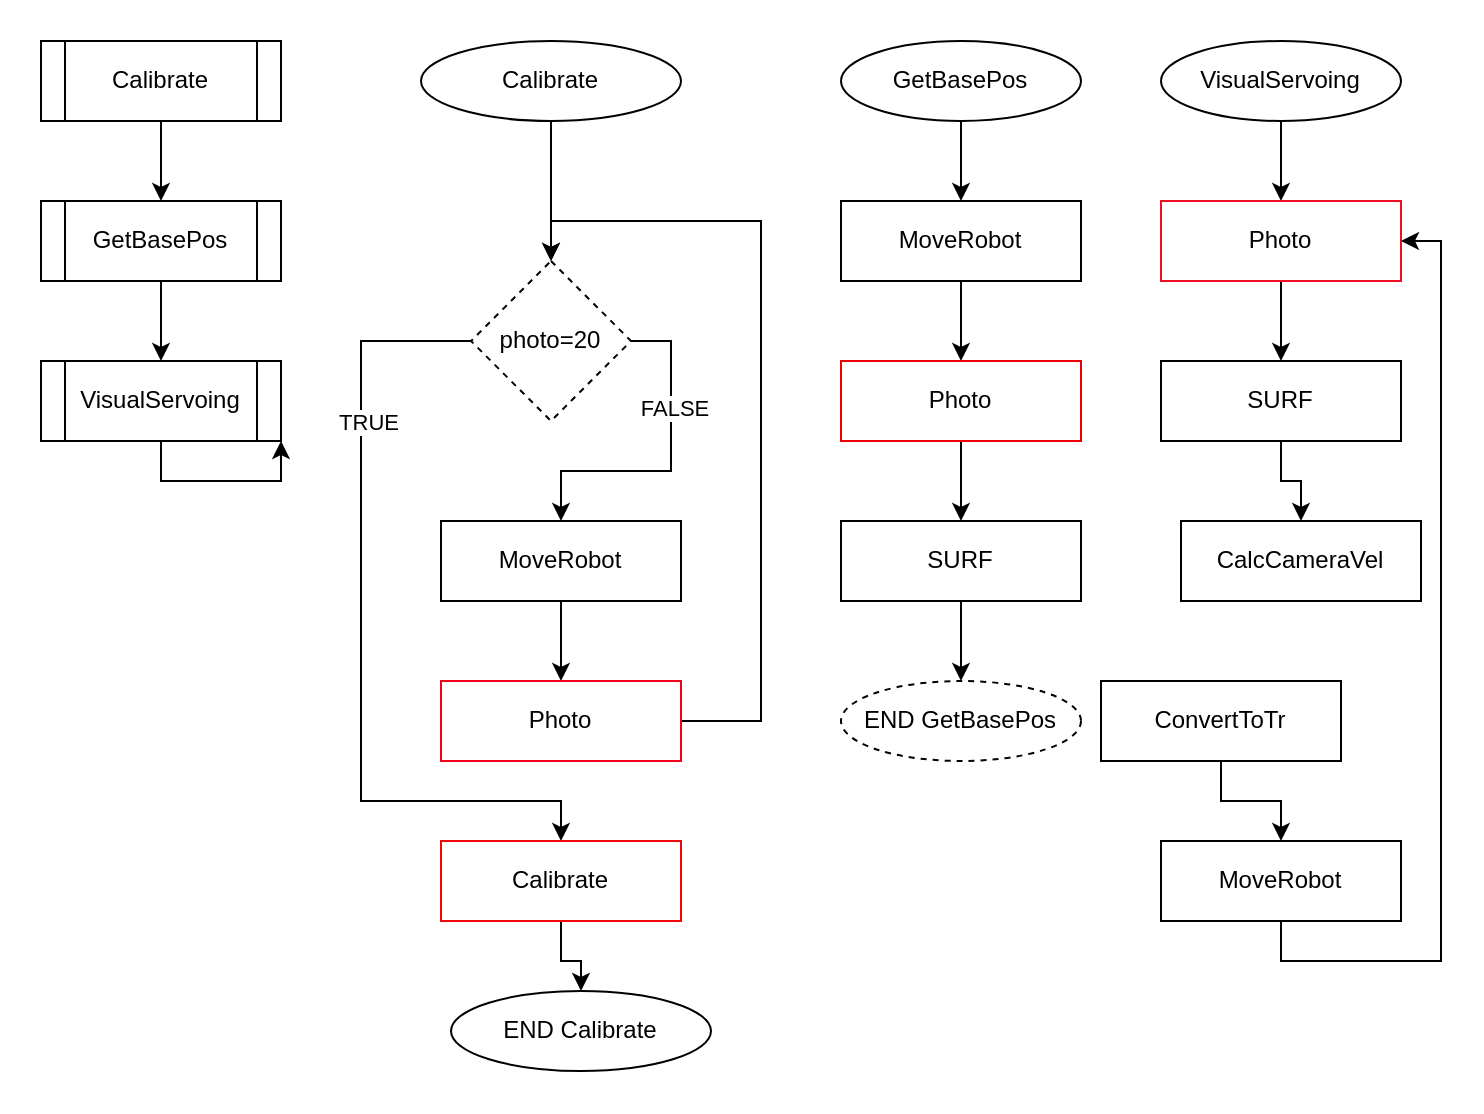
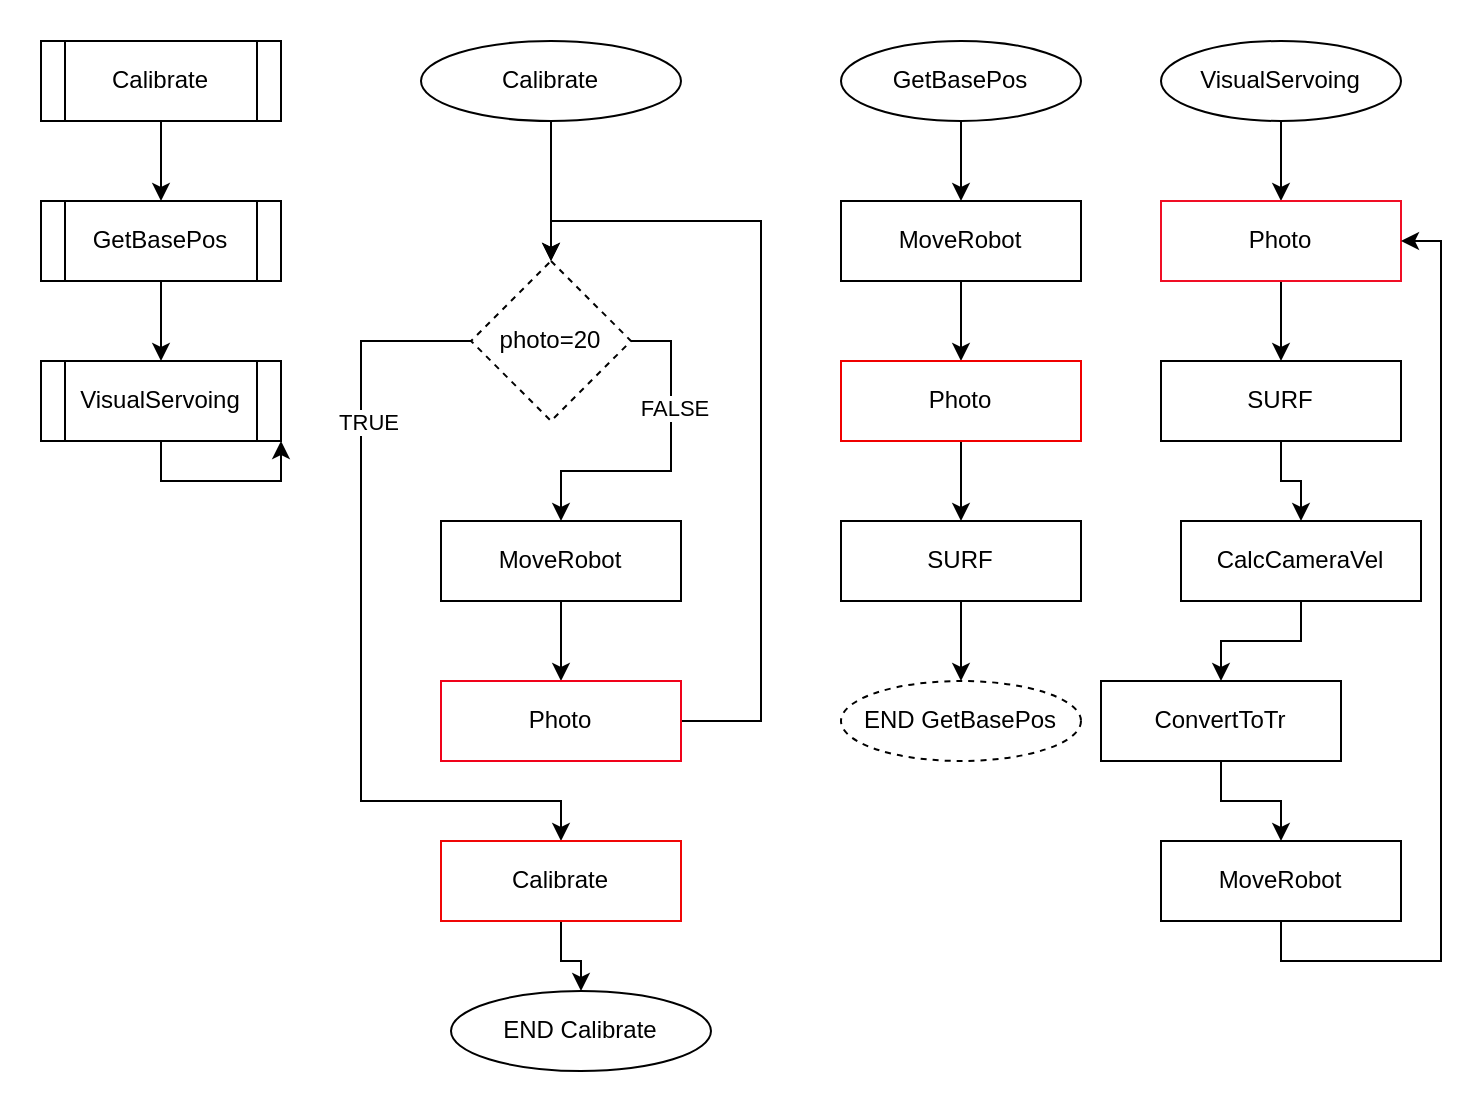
edge "CalcCameraVel" -> "ConvertToTr": added
